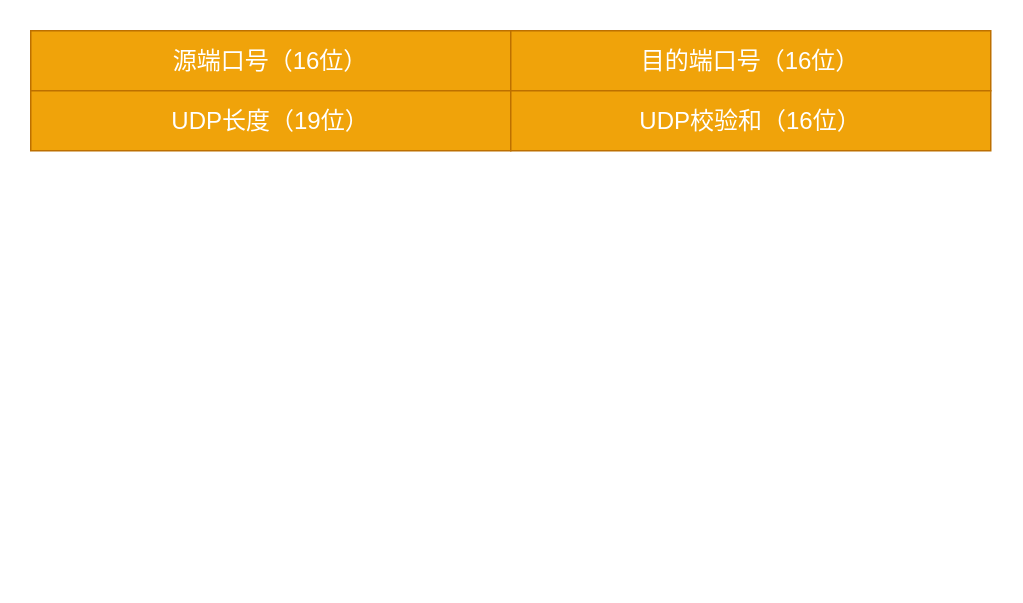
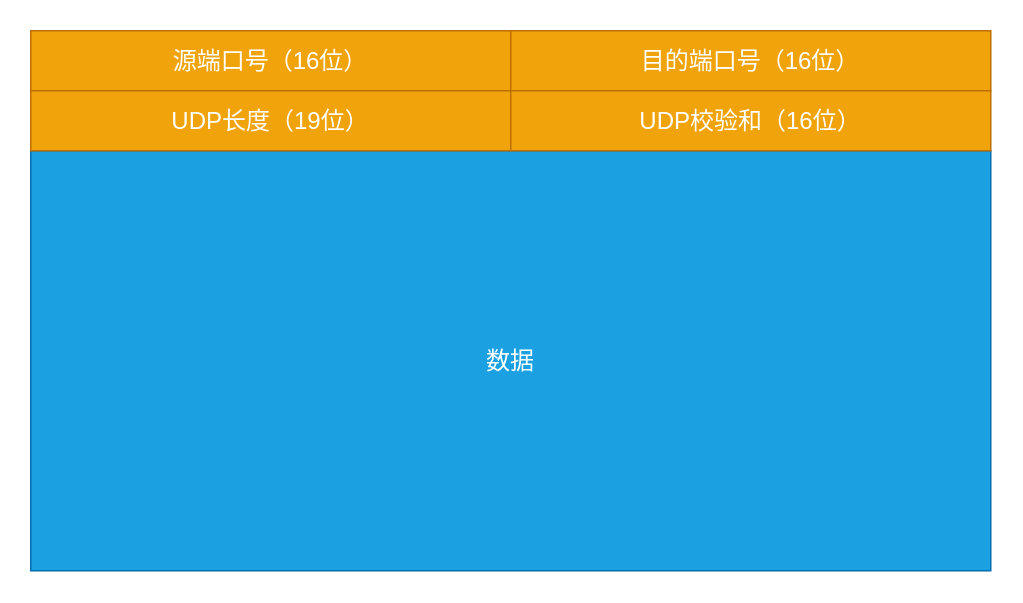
node "数据": added
